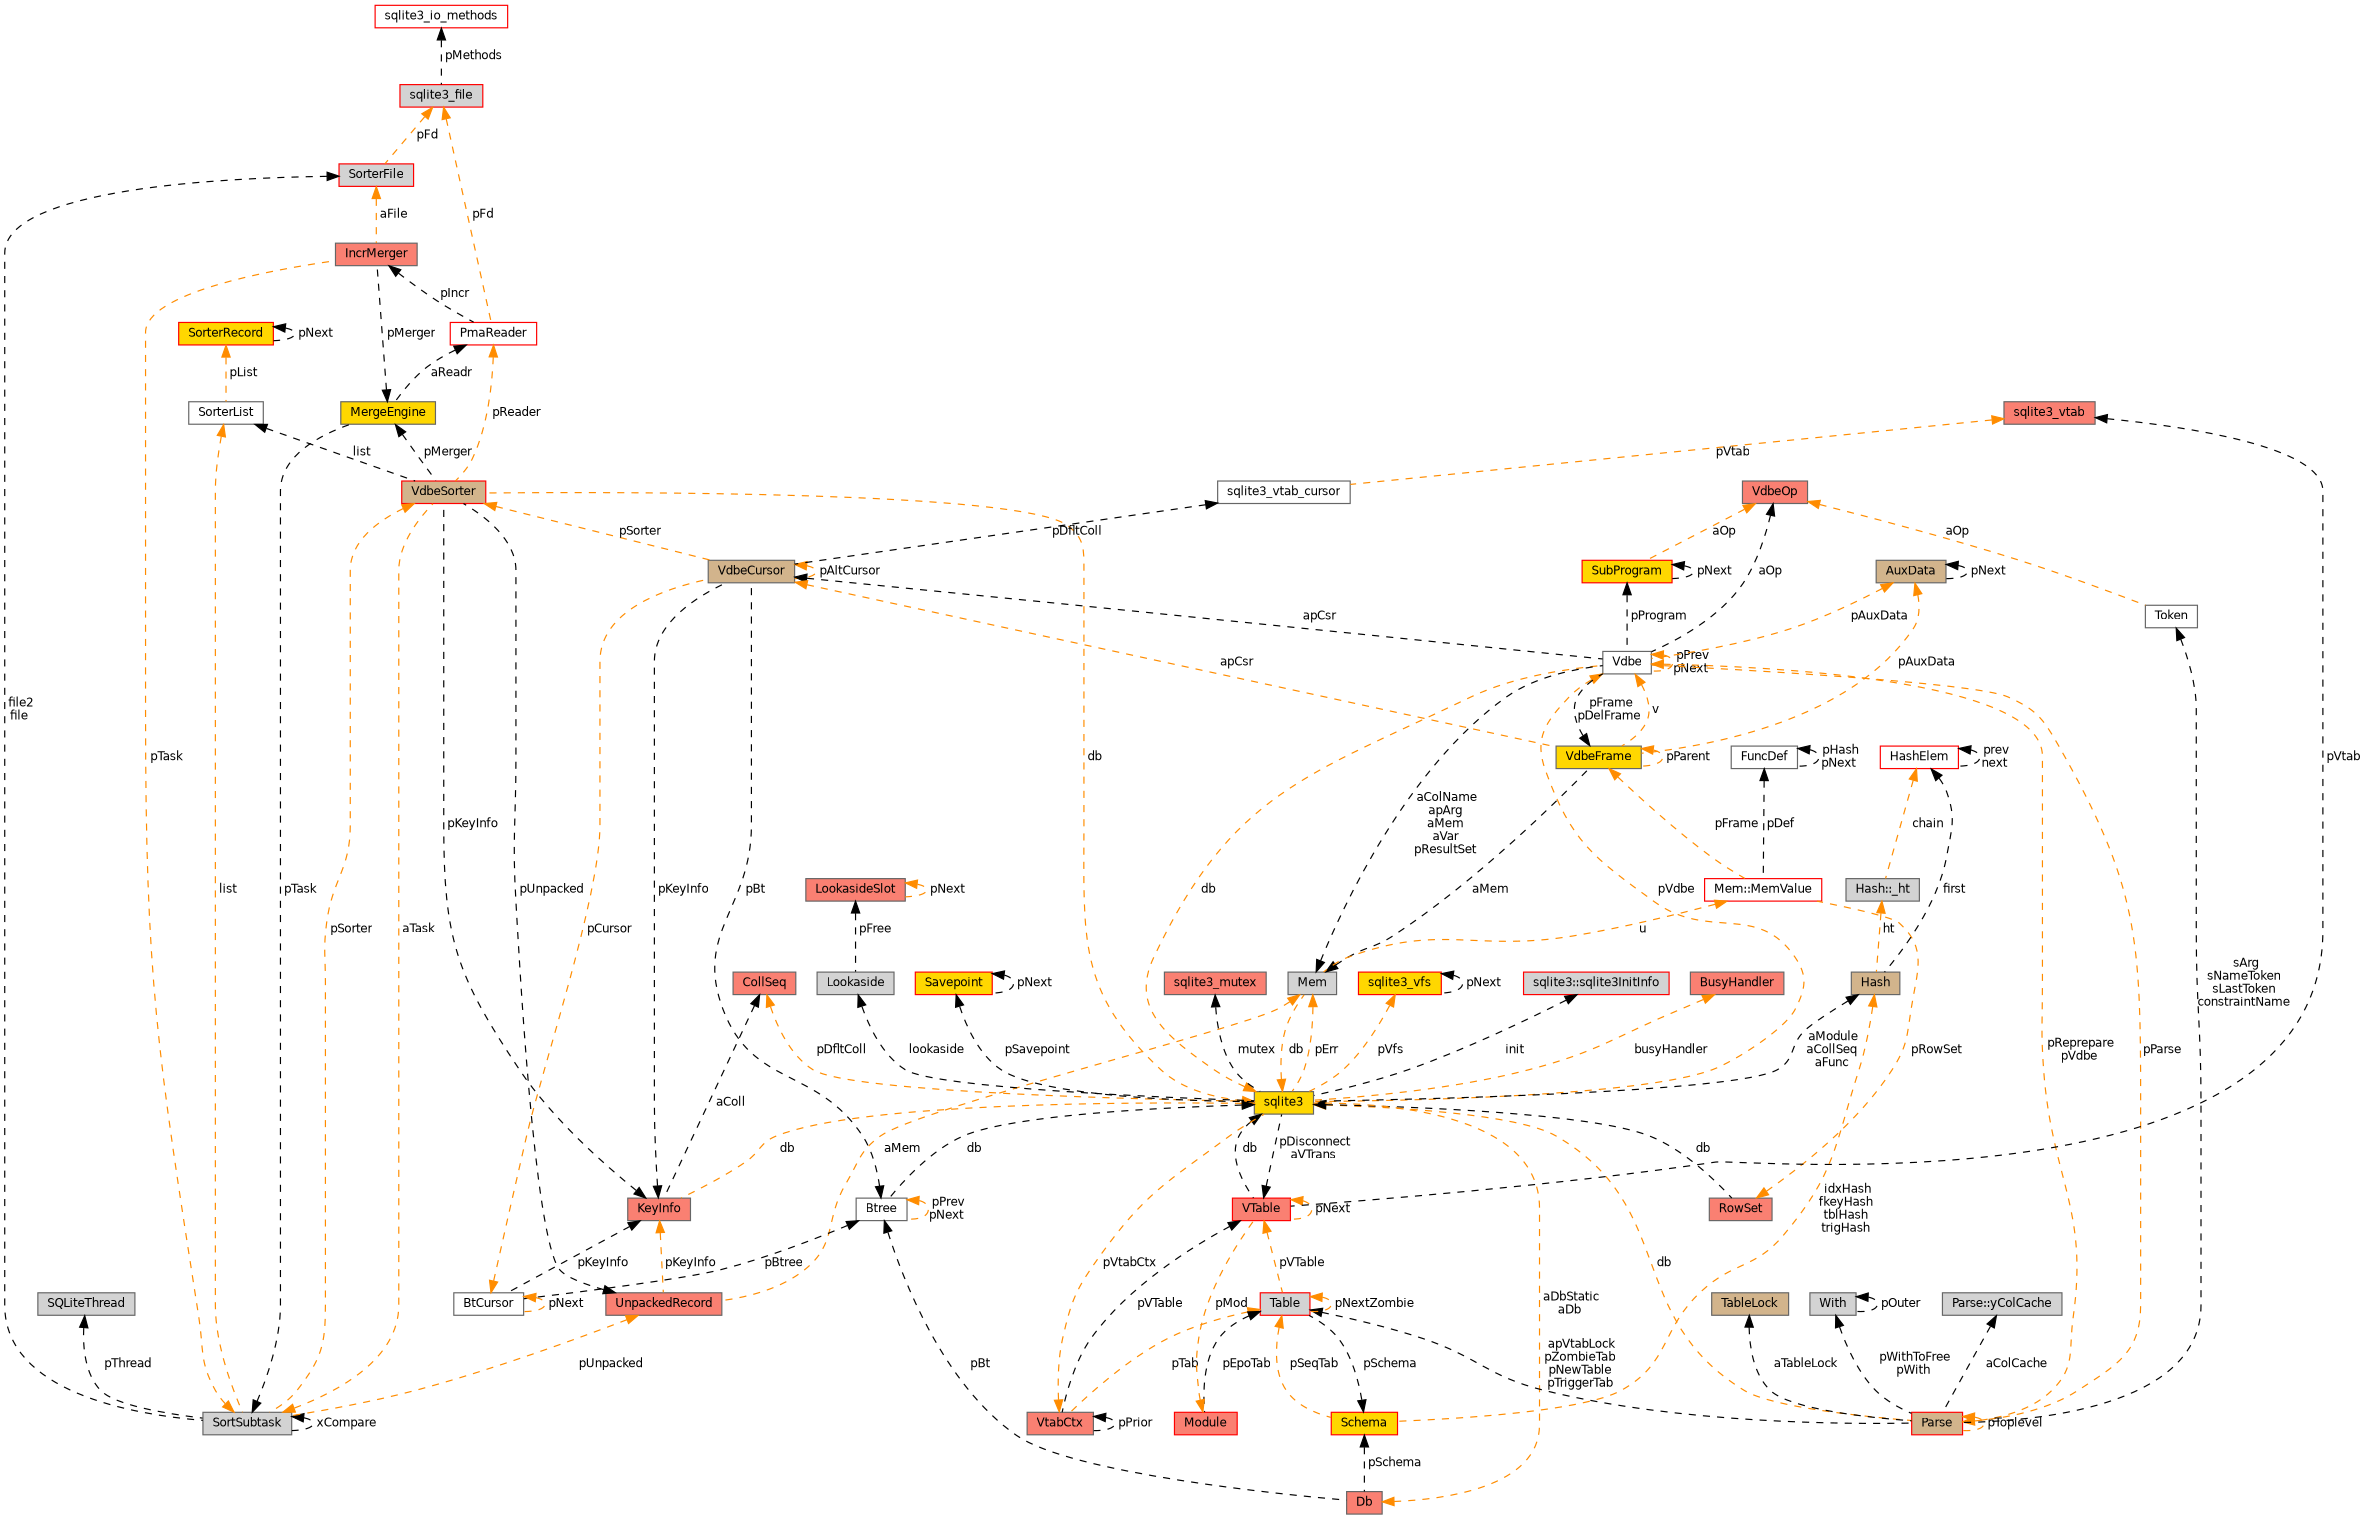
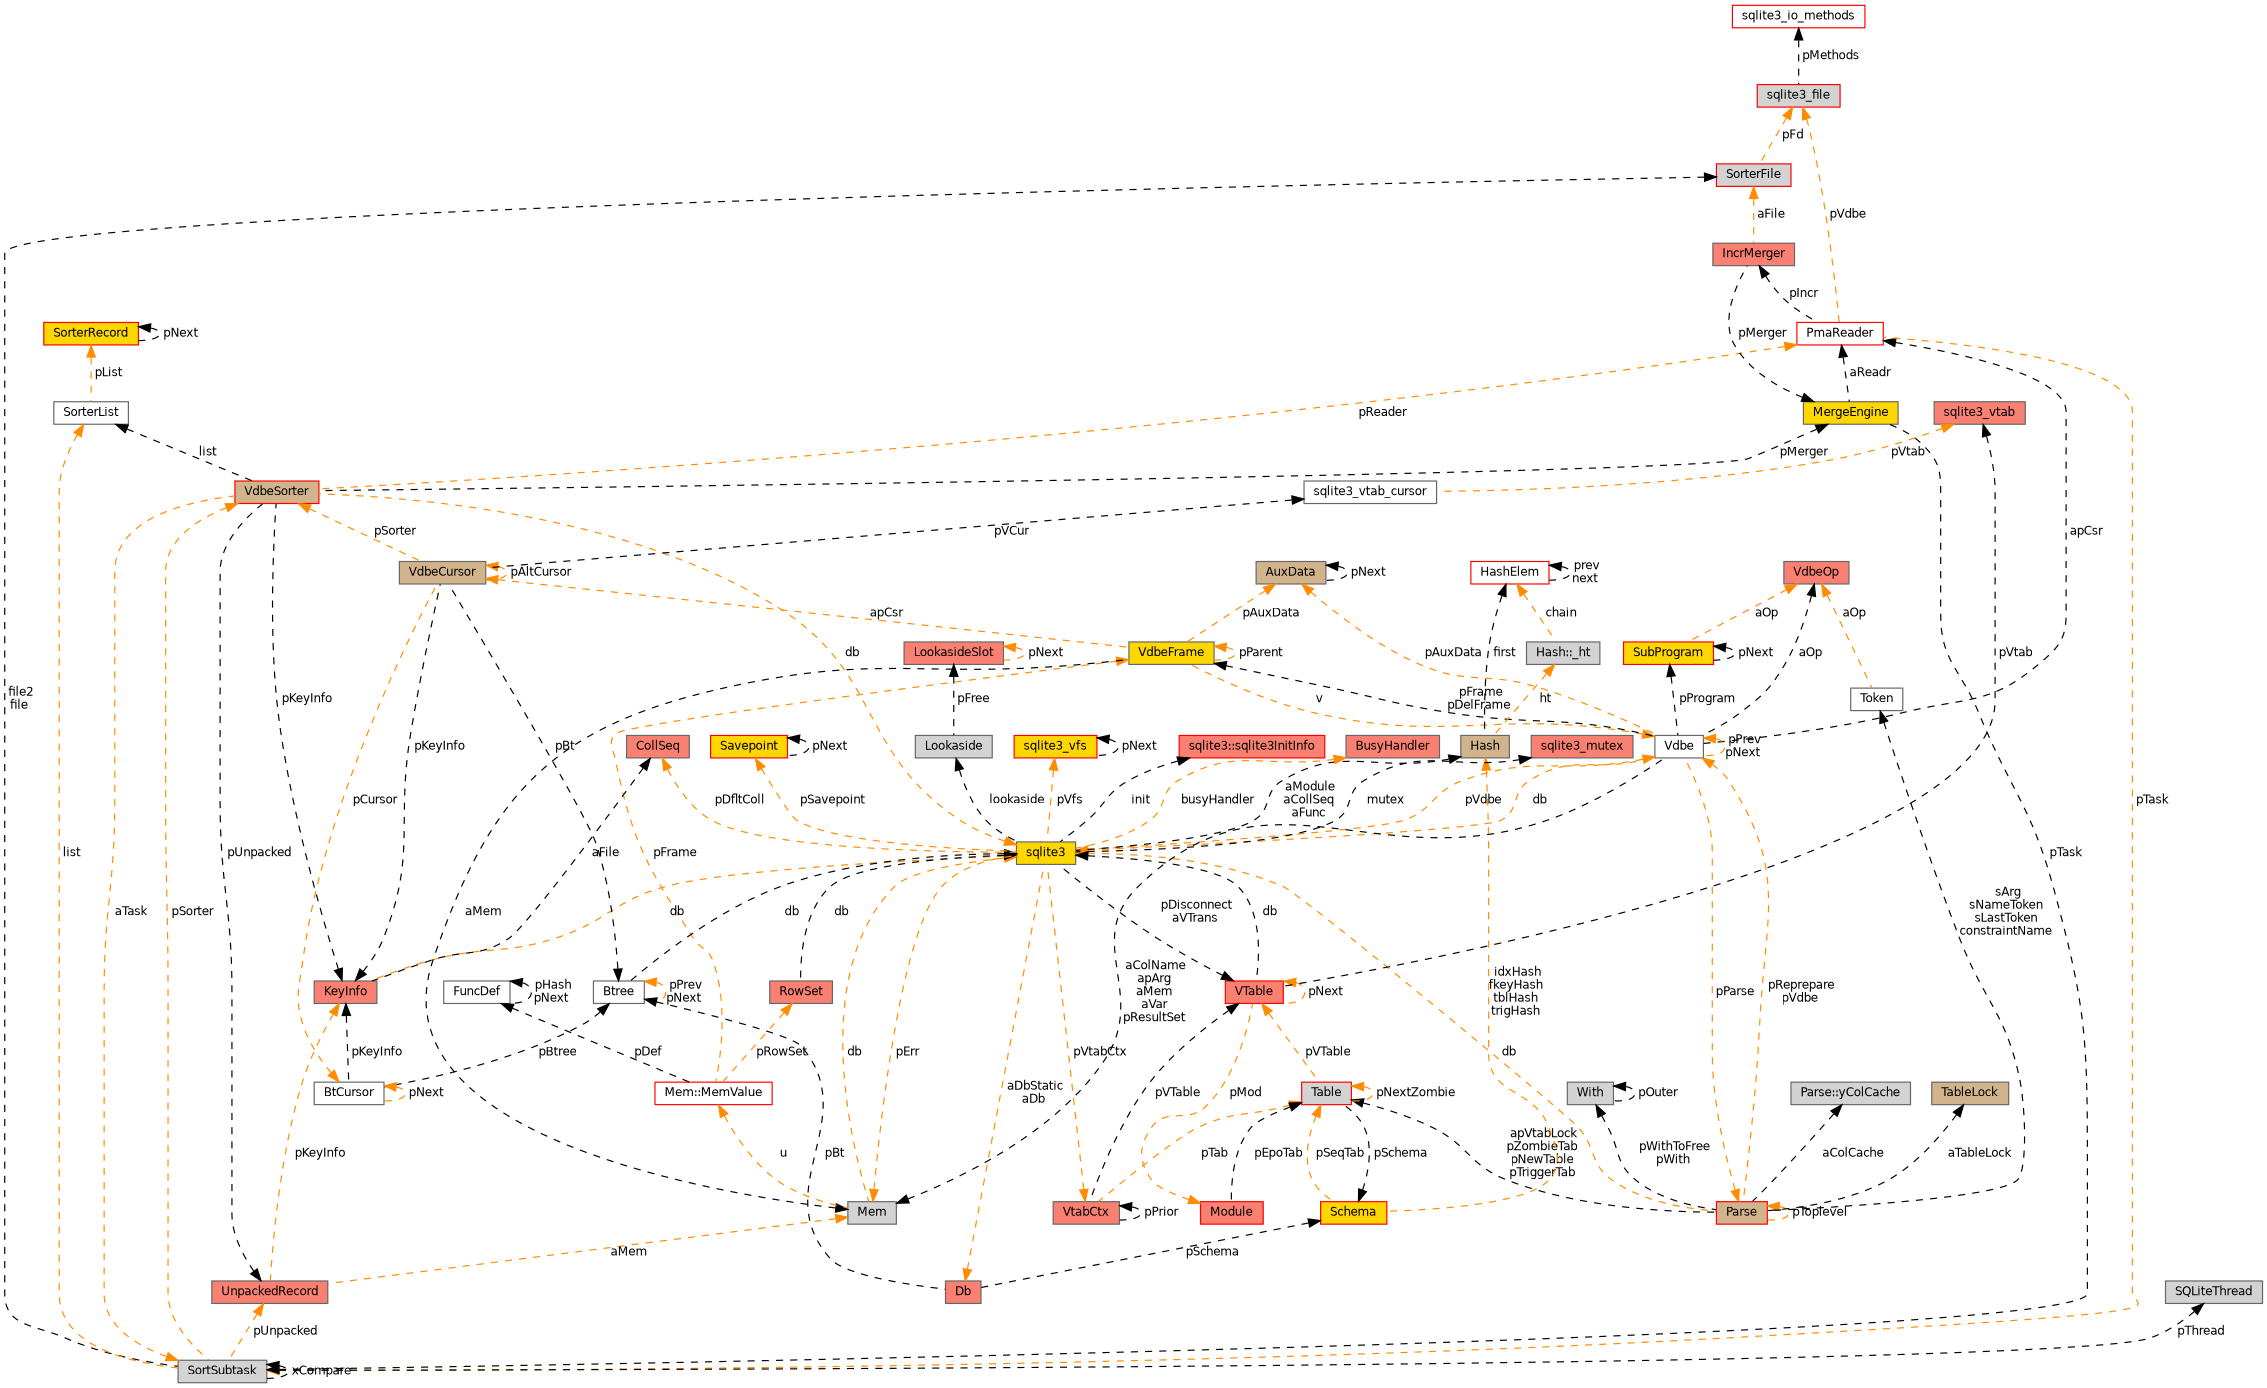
edge "PmaReader" -> "sqlite3_file": label " pFd" -> " pVdbe"
edge "VdbeCursor" -> "sqlite3_vtab_cursor": label " pDfltColl" -> " pVCur"
edge "Vdbe" -> "VdbeCursor": now "Vdbe" -> "PmaReader"
edge "IncrMerger" -> "SortSubtask": now "PmaReader" -> "SortSubtask"
node "sqlite3::sqlite3InitInfo": fillcolor lightgrey -> salmon
edge "sqlite3" -> "Savepoint": color black -> darkorange
edge "KeyInfo" -> "CollSeq": label " aColl" -> " aFile"
